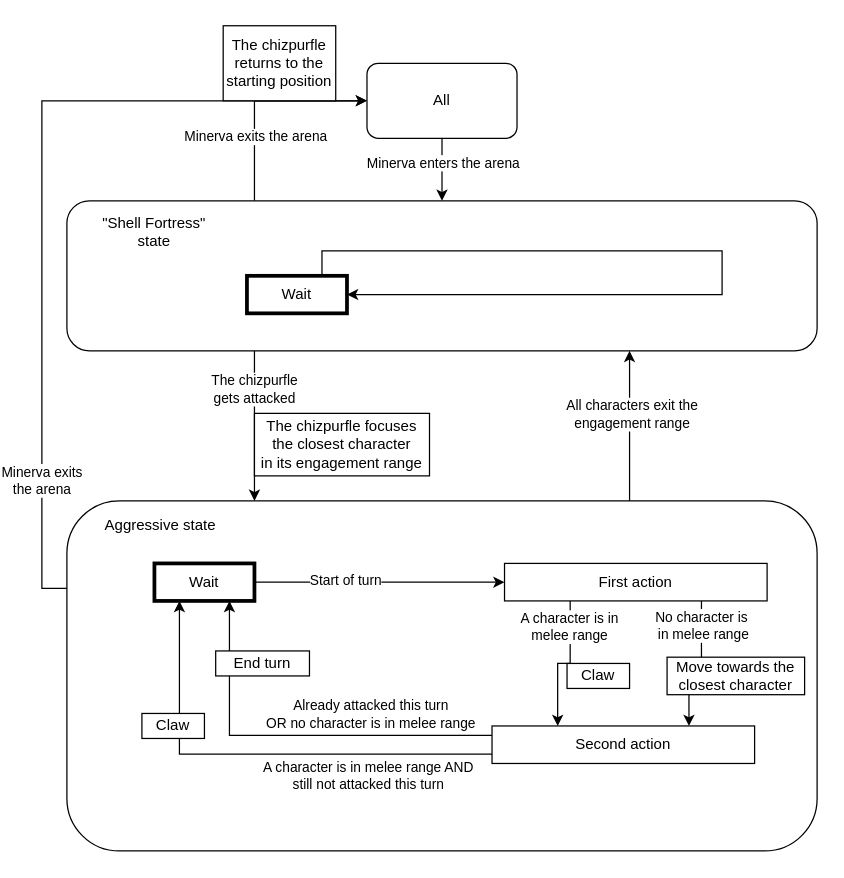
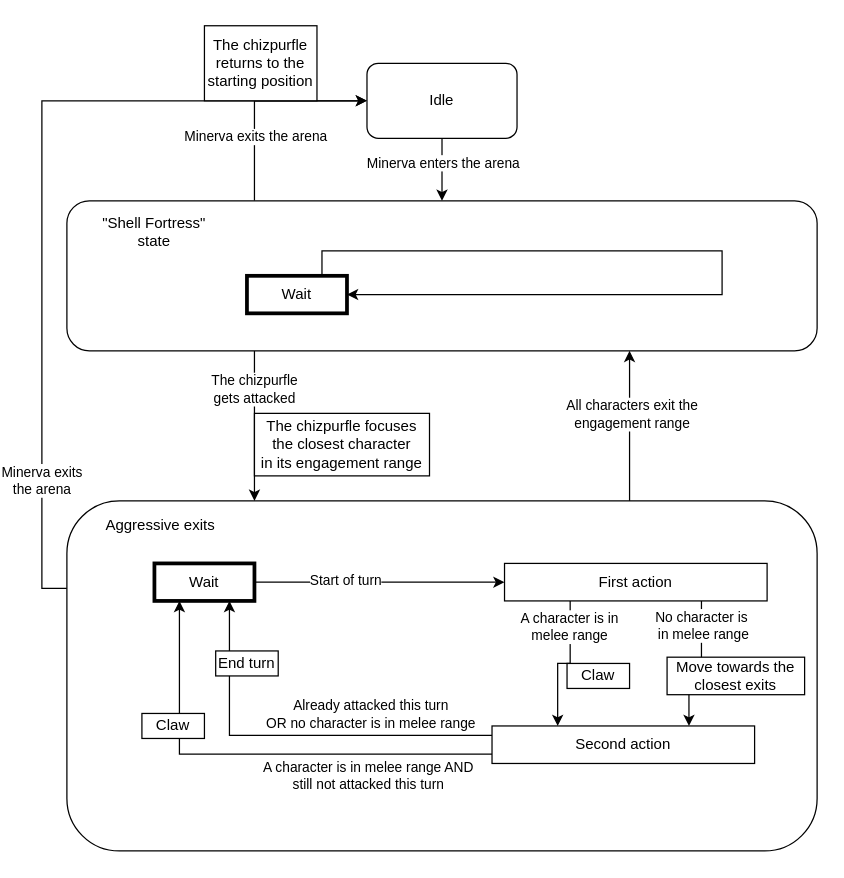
node "The chizpurfle returns to the starting position": moved (279, 63) -> (261, 63)
node "All": label "All" -> "Idle"
node "Aggressive state": label "Aggressive state" -> "Aggressive exits"
node "End turn": size 94x25 -> 63x25
node "Move towards the closest character": label "Move towards the closest character" -> "Move towards the closest exits"
